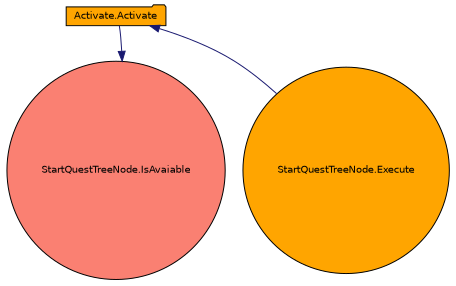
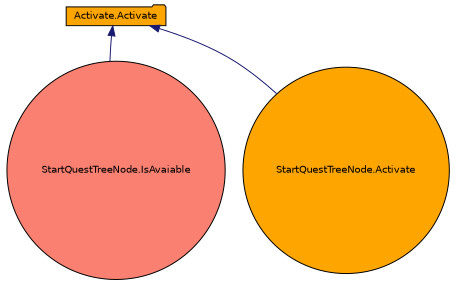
edge "Activate.Activate" -> "StartQuestTreeNode.IsAvaiable": reversed
node "StartQuestTreeNode.Execute": label "StartQuestTreeNode.Execute" -> "StartQuestTreeNode.Activate"
